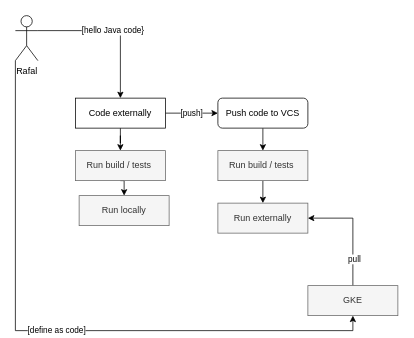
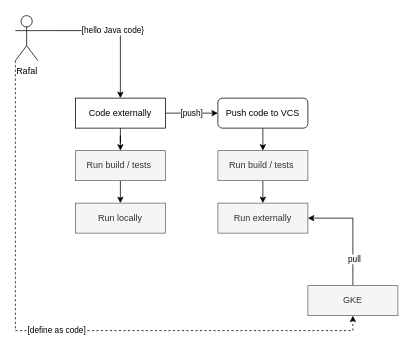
edge "Rafal" -> "GKE": style solid -> dashed
node "Run locally": moved (124, 210) -> (120, 218)
